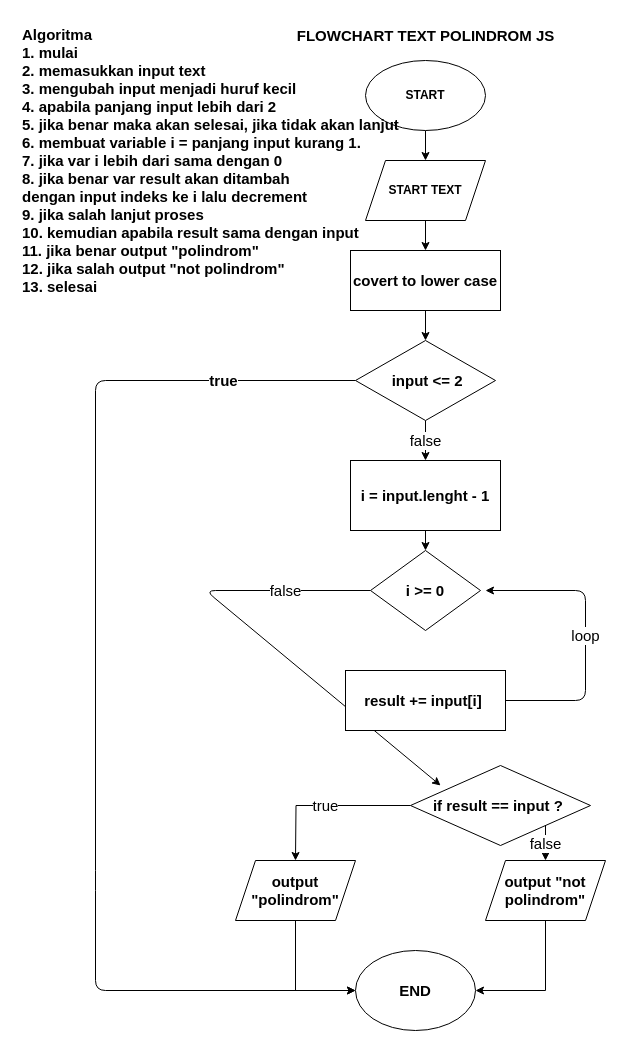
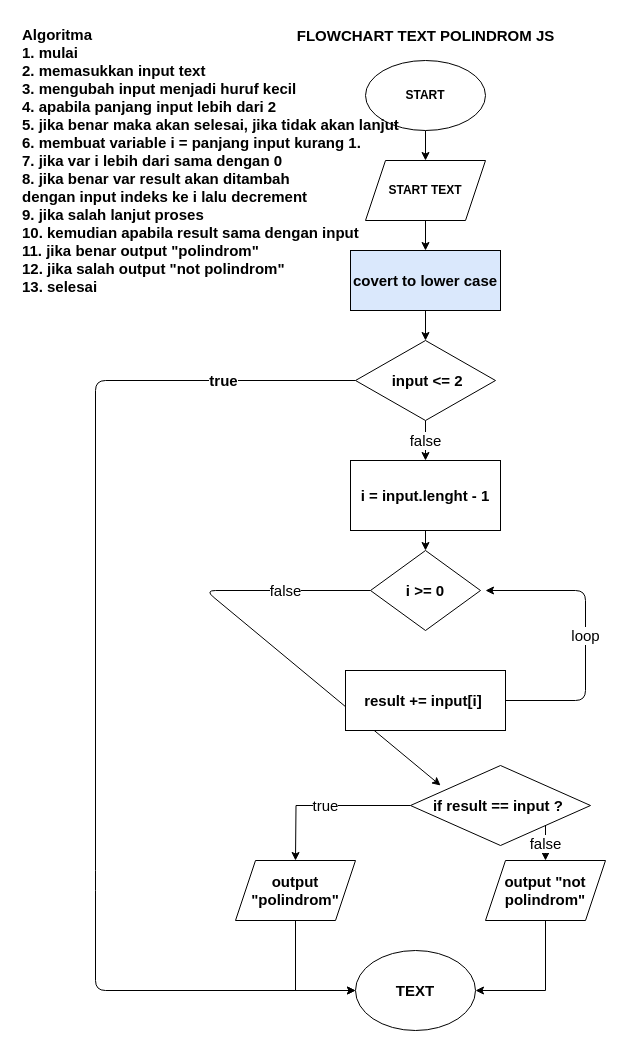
node "covert to lower case": fillcolor #ffffff -> #dae8fc
node "END": label "END" -> "TEXT"
